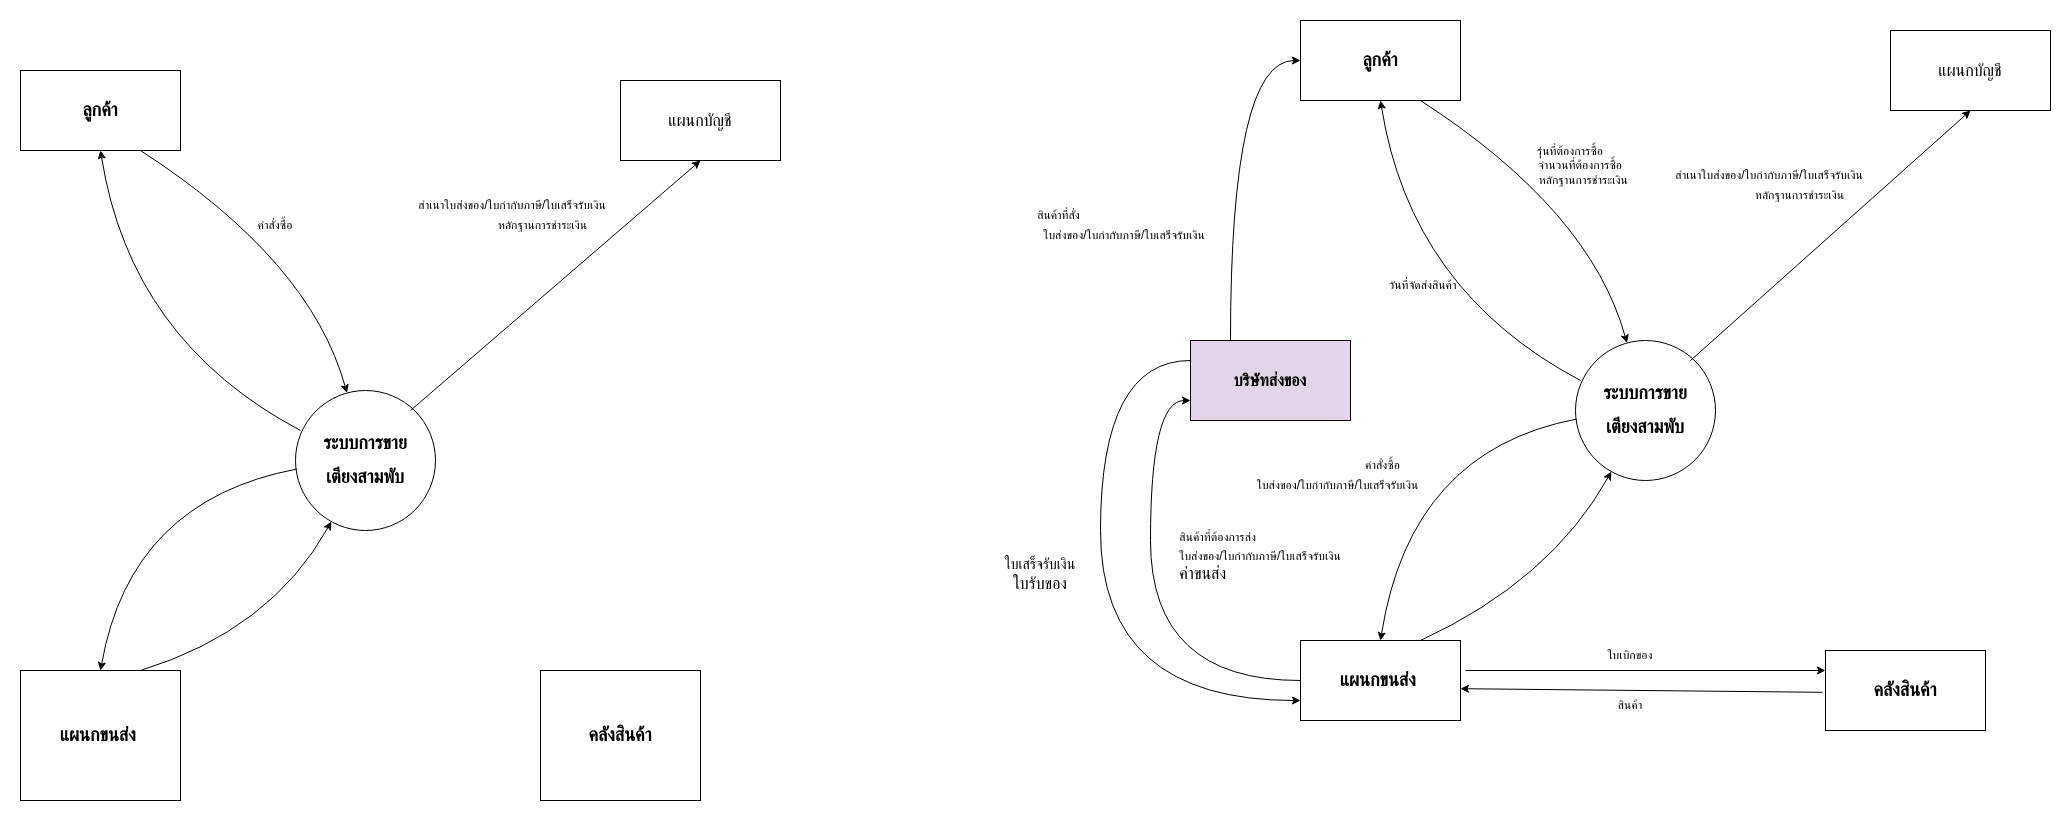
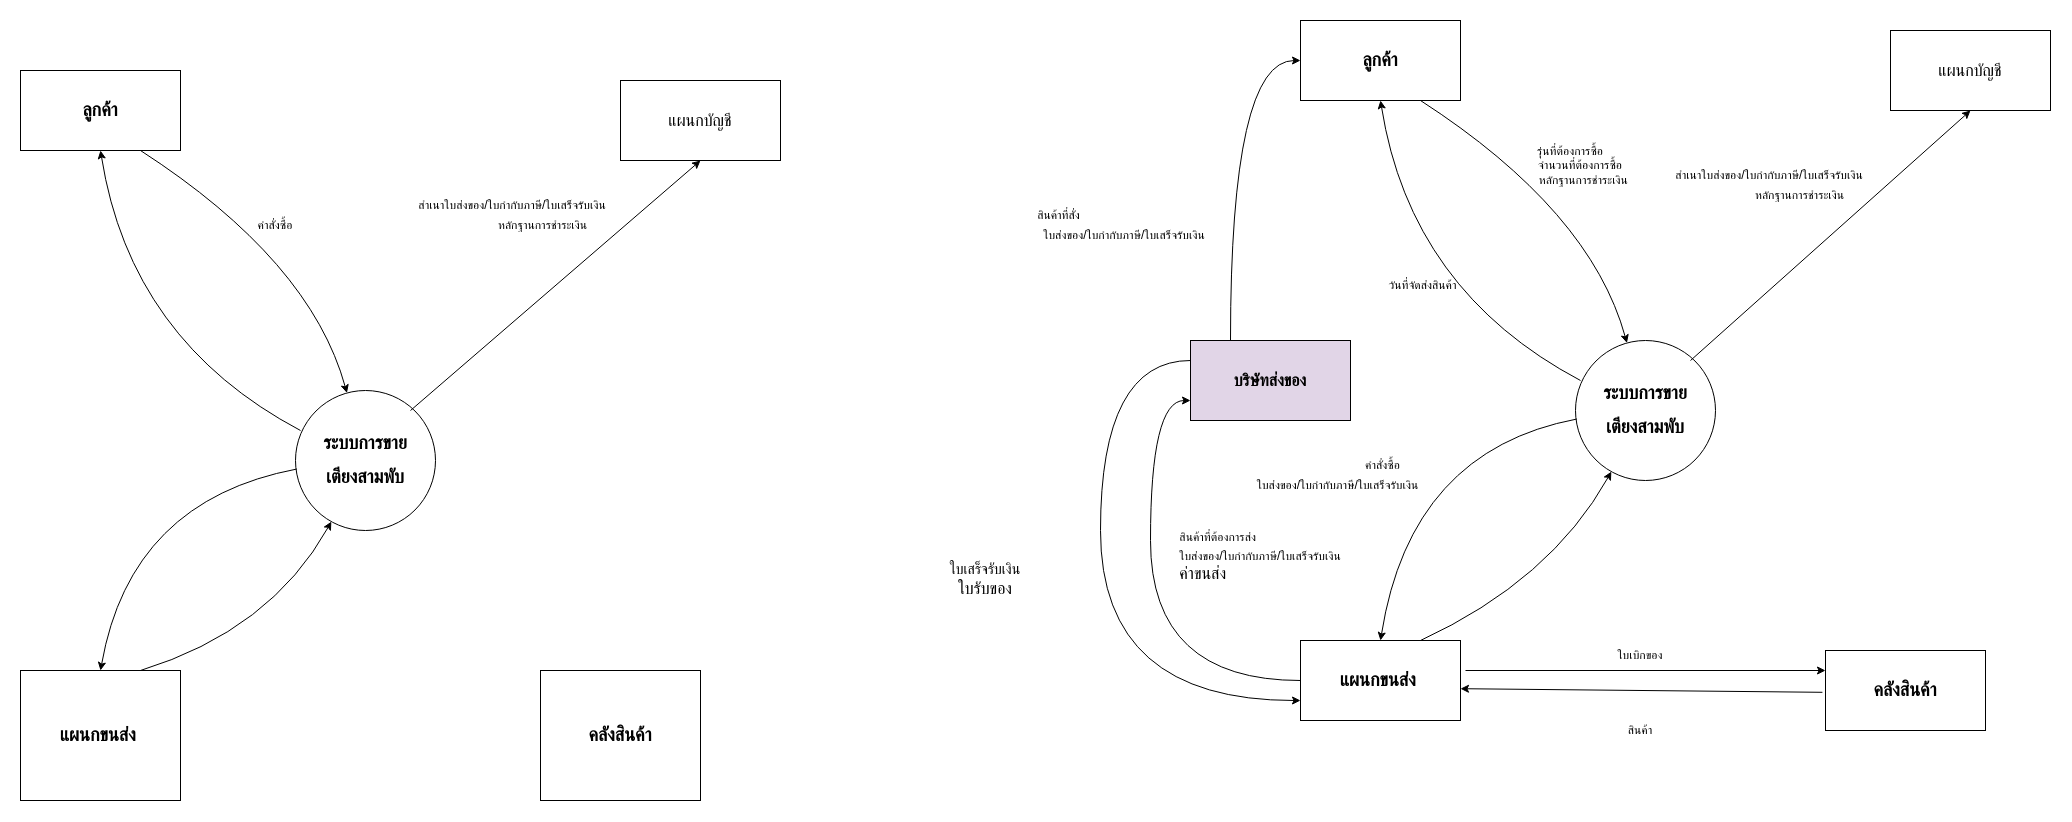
node "ใบเสร็จรับเงิน ใบรับของ": moved (1041, 576) -> (986, 581)
node "ใบเบิกของ": moved (1631, 656) -> (1641, 656)
node "สินค้า": moved (1631, 706) -> (1641, 731)
